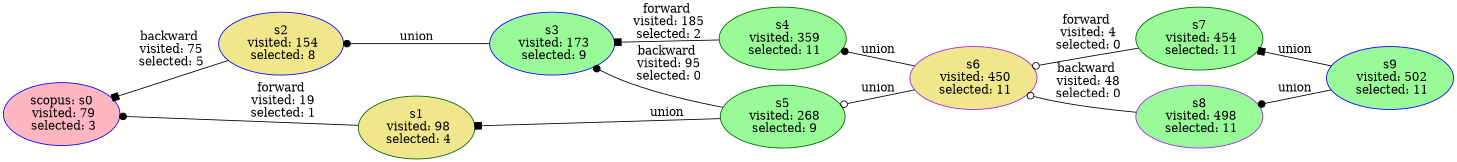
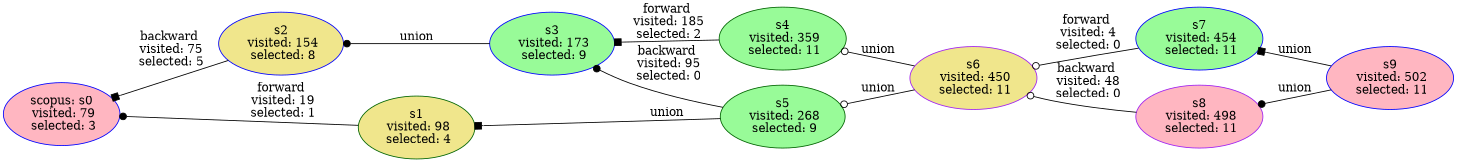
node "s7 visited: 454 selected: 11": color darkgreen -> blue
edge "s6 visited: 450 selected: 11" -> "s4 visited: 359 selected: 11": arrowhead dot -> odot
node "s9 visited: 502 selected: 11": fillcolor palegreen -> lightpink
node "s8 visited: 498 selected: 11": fillcolor palegreen -> lightpink
